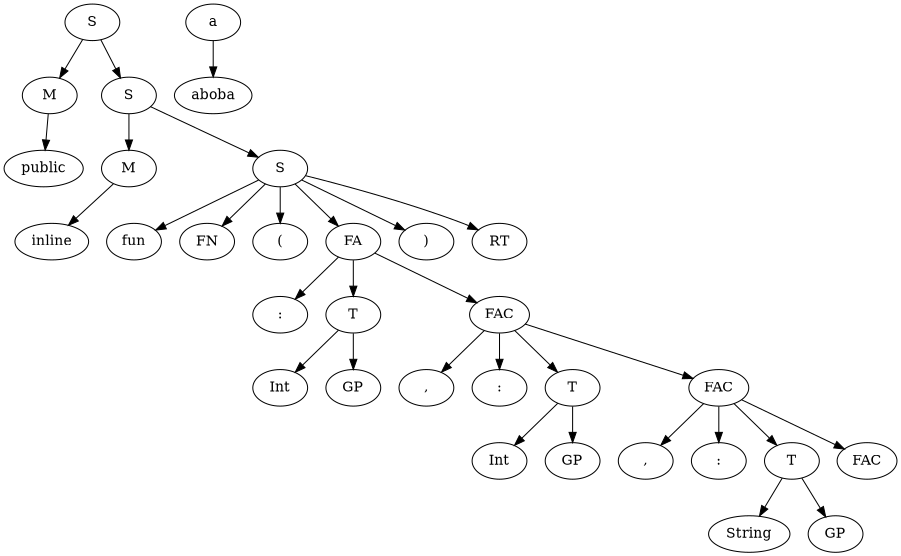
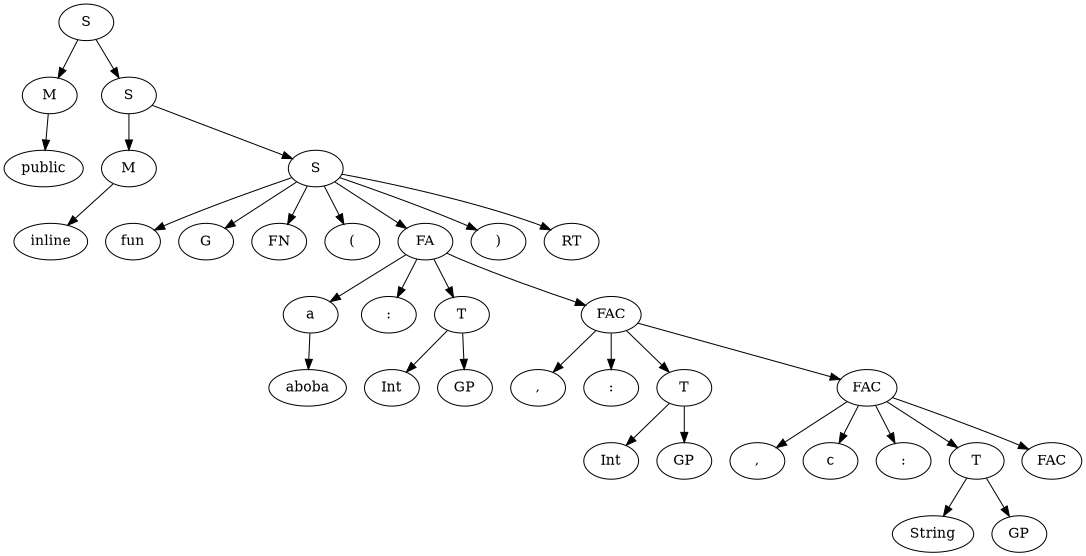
node "G": added
edge "FA" -> "a": added
node "c": added
